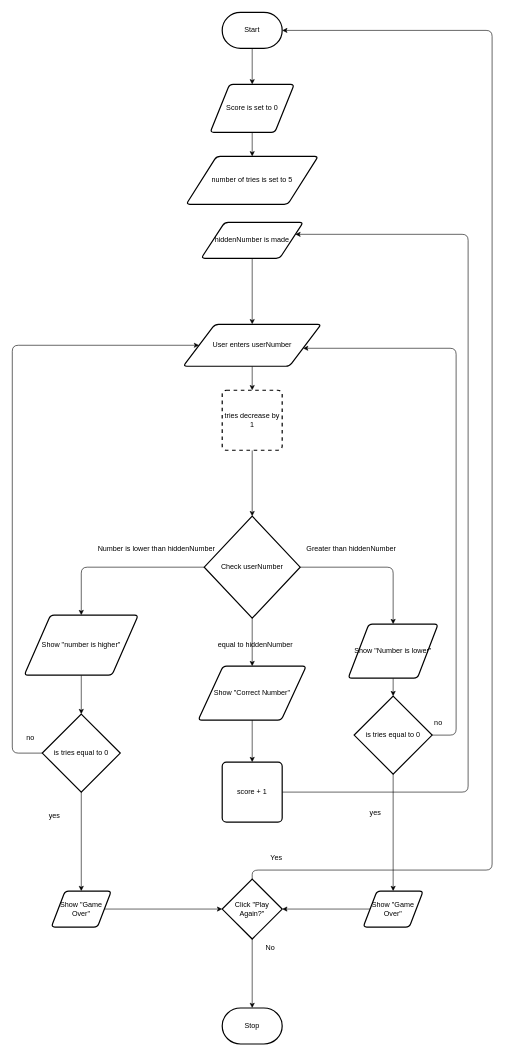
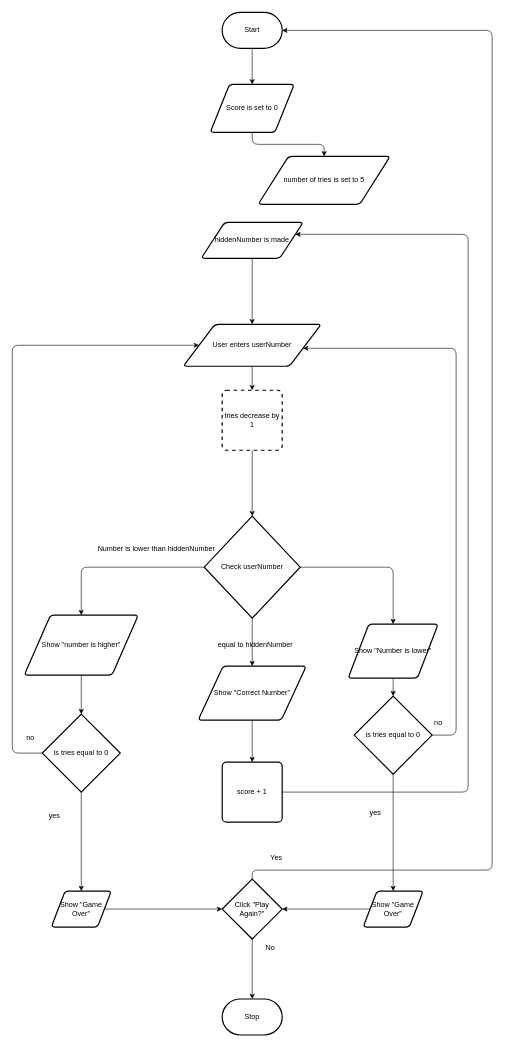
node "number of tries is set to 5": moved (252, 180) -> (324, 180)
node "Greater than hiddenNumber": removed
node "Stop": moved (252, 1026) -> (252, 1017)
